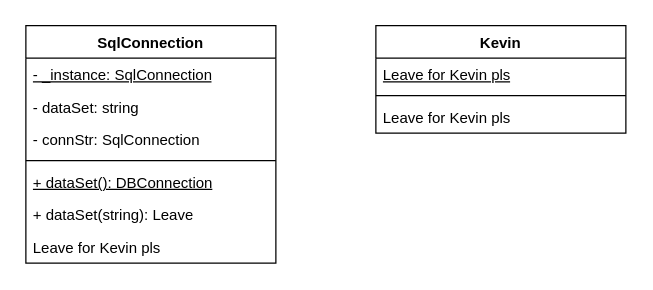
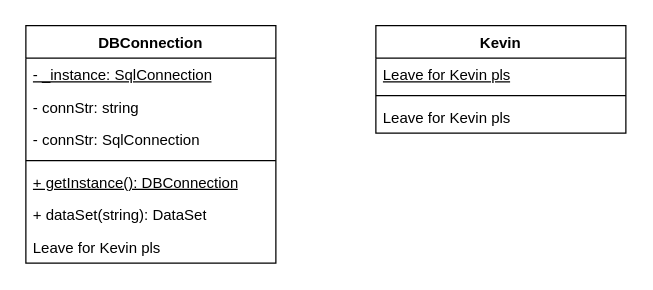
node "SqlConnection": label "SqlConnection" -> "DBConnection"
node "- dataSet: string": label "- dataSet: string" -> "- connStr: string"
node "+ dataSet(): DBConnection": label "+ dataSet(): DBConnection" -> "+ getInstance(): DBConnection"
node "+ dataSet(string): Leave": label "+ dataSet(string): Leave" -> "+ dataSet(string): DataSet"
